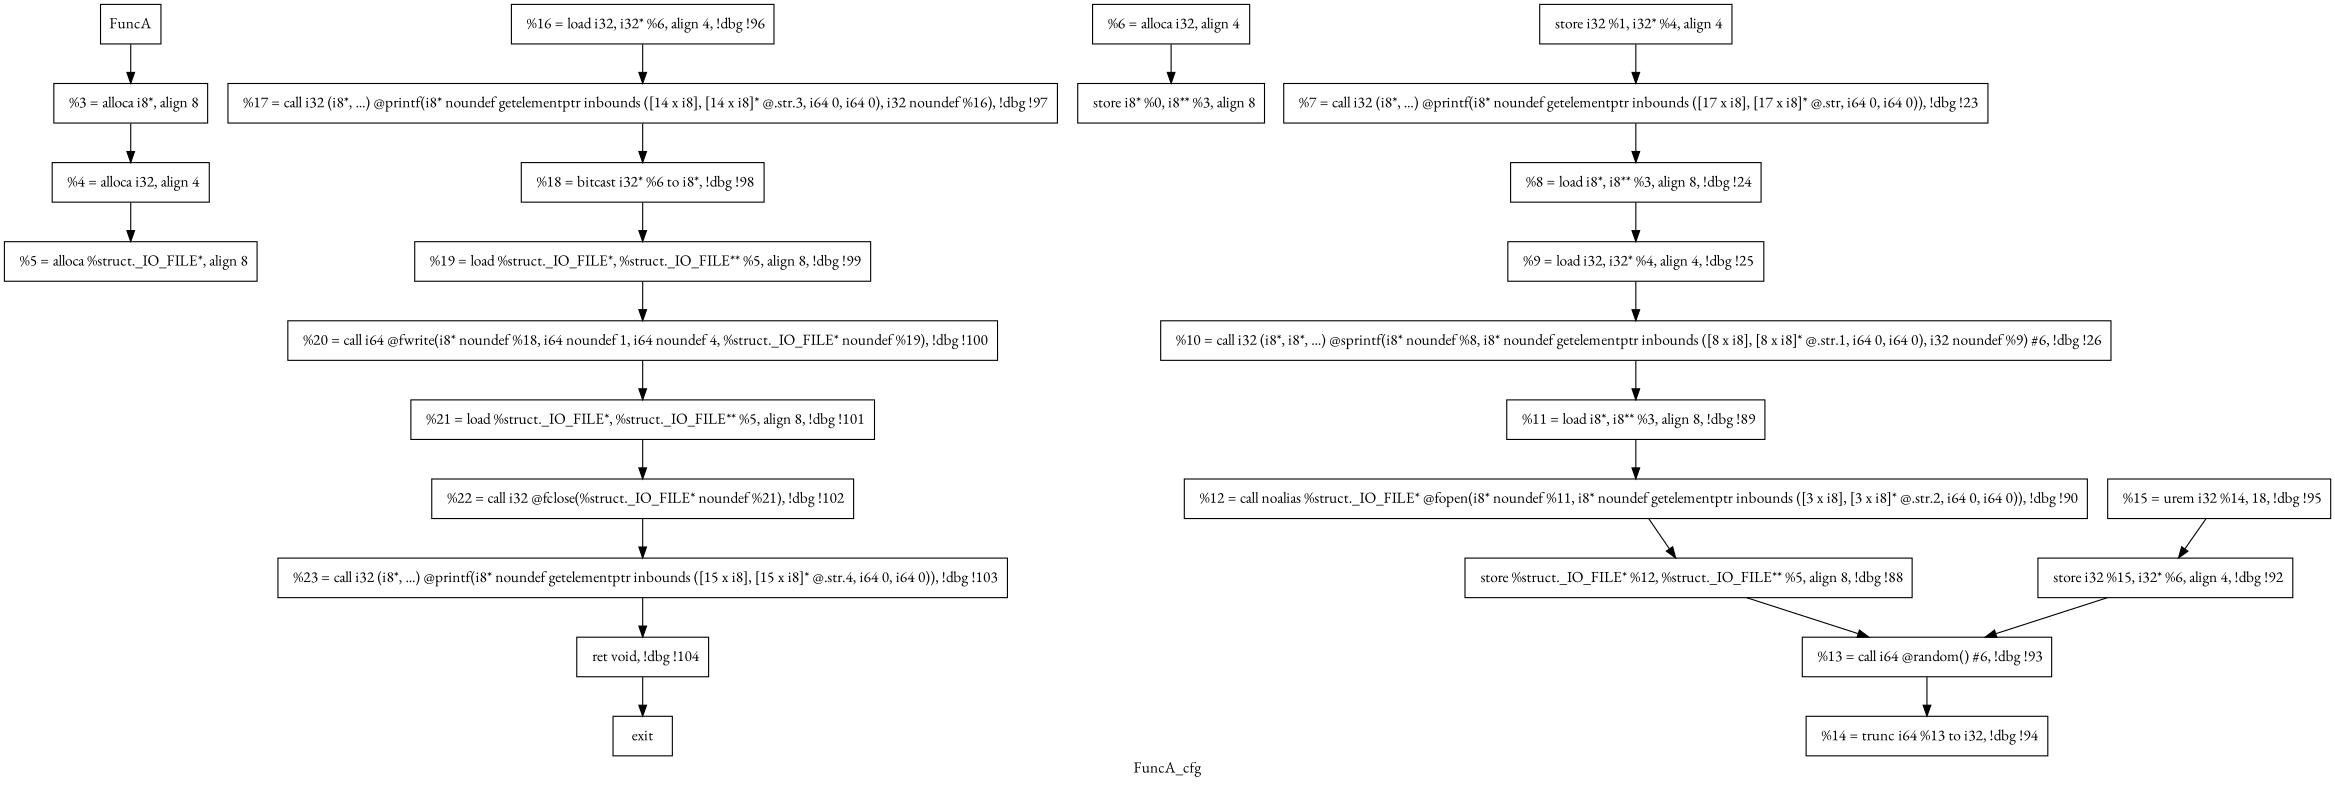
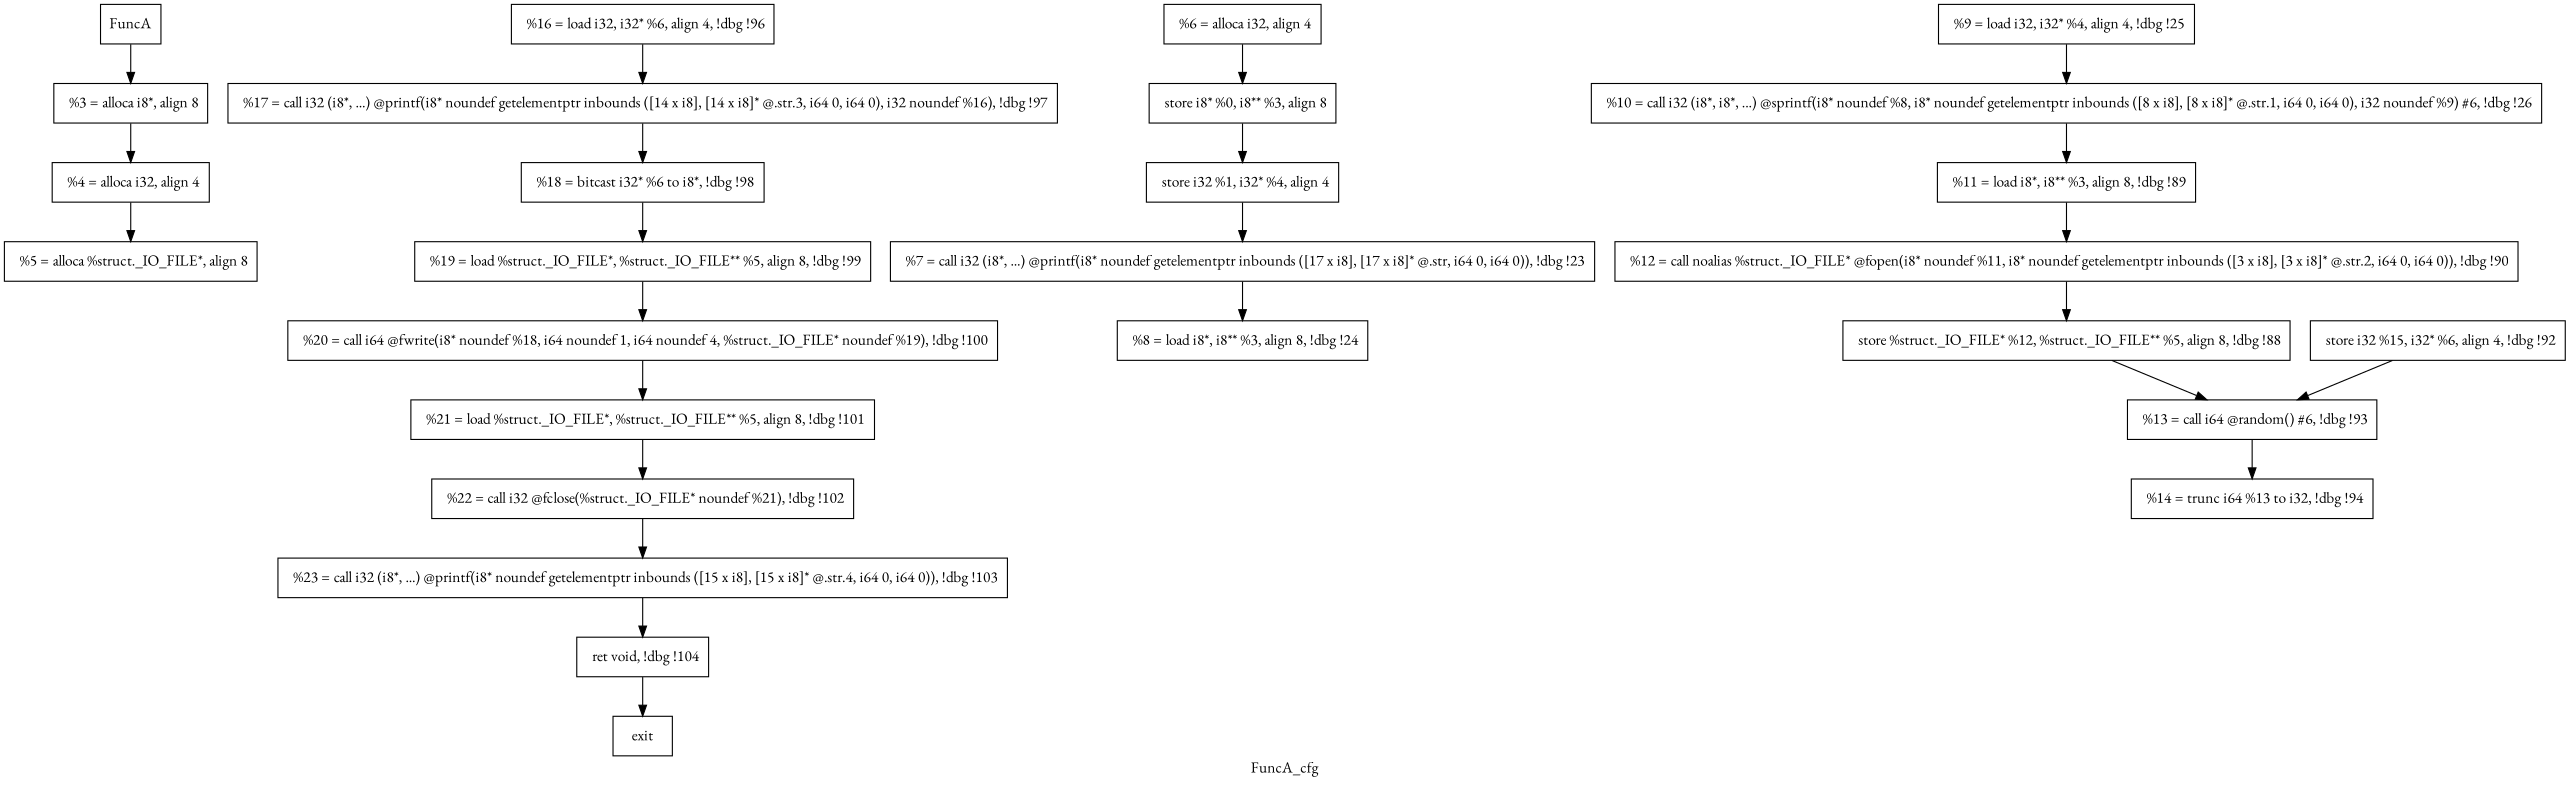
edge "store i8* %0, i8** %3, align 8" -> "store i32 %1, i32* %4, align 4": added
edge "%8 = load i8*, i8** %3, align 8, !dbg !24" -> "%9 = load i32, i32* %4, align 4, !dbg !25": removed
node "%15 = urem i32 %14, 18, !dbg !95": removed
